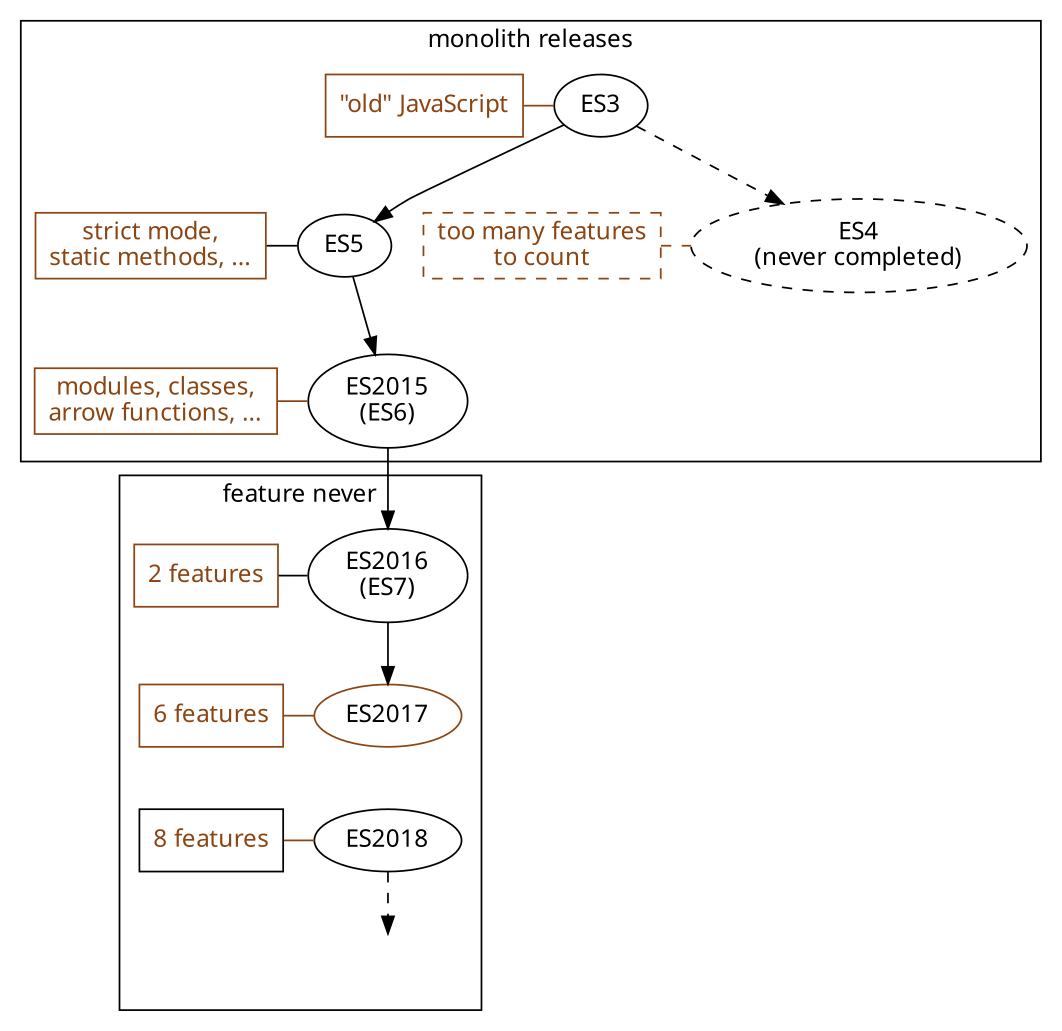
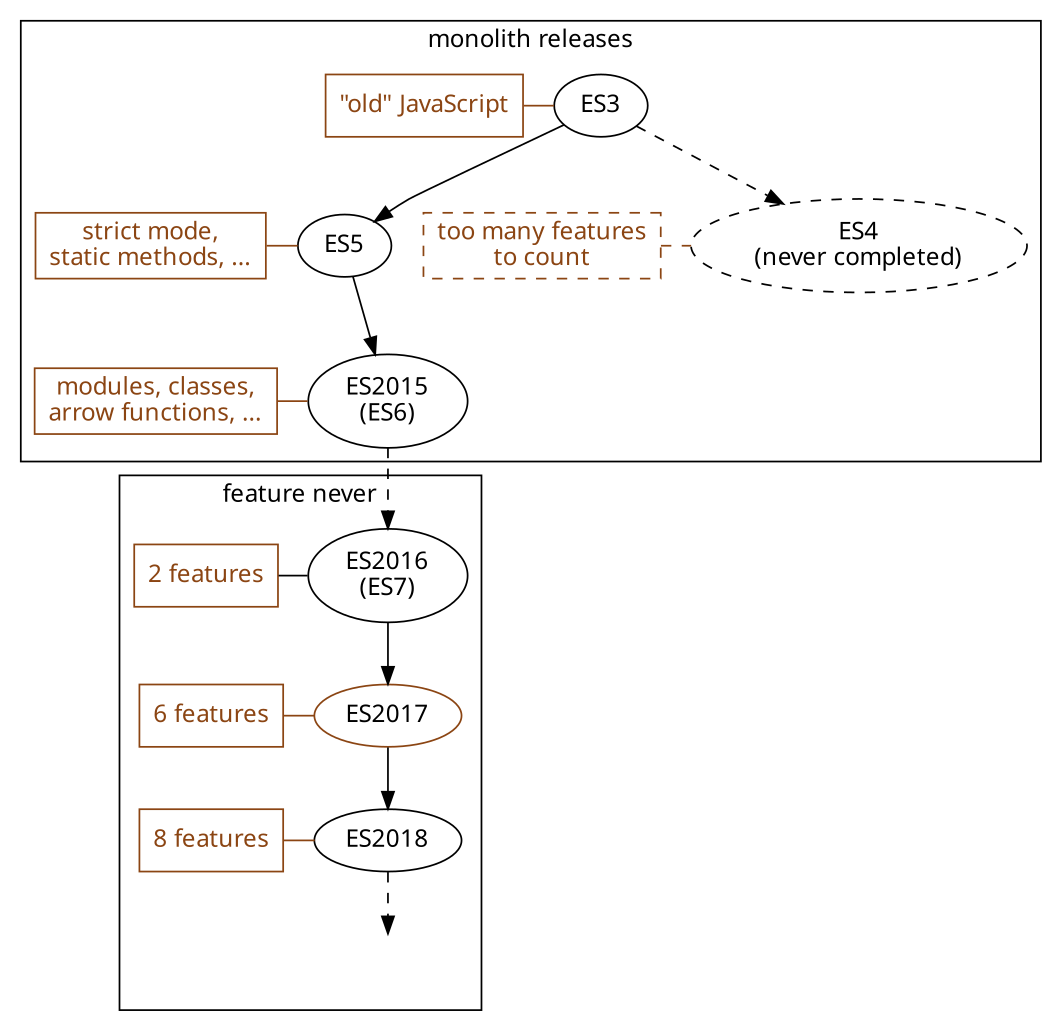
edge "strict mode, static methods, ..." -- "ES5": color black -> chocolate4
edge "ES2015 (ES6)" -> "ES2016 (ES7)": style solid -> dashed
edge "ES2017" -> "ES2018": added
node "8 features": color black -> chocolate4
